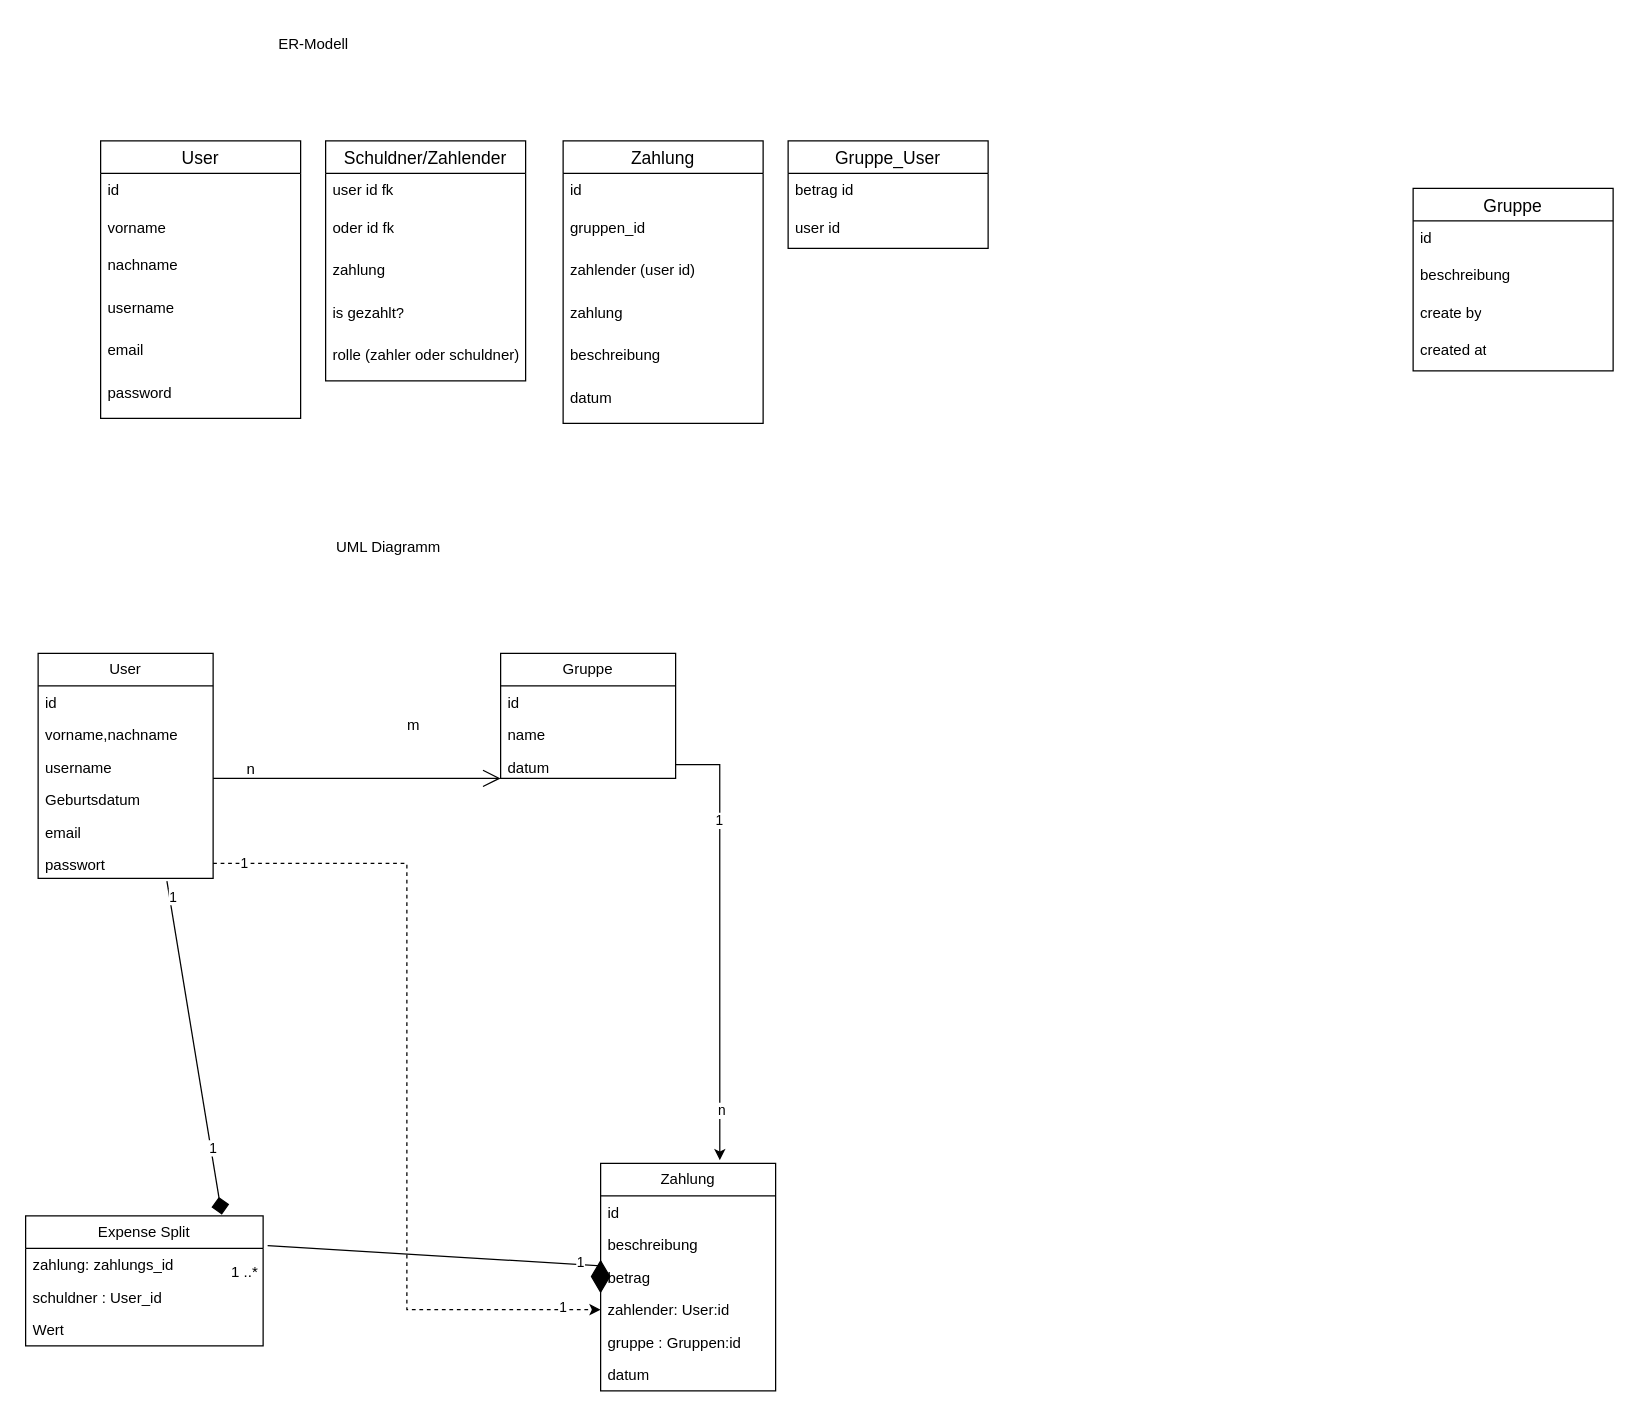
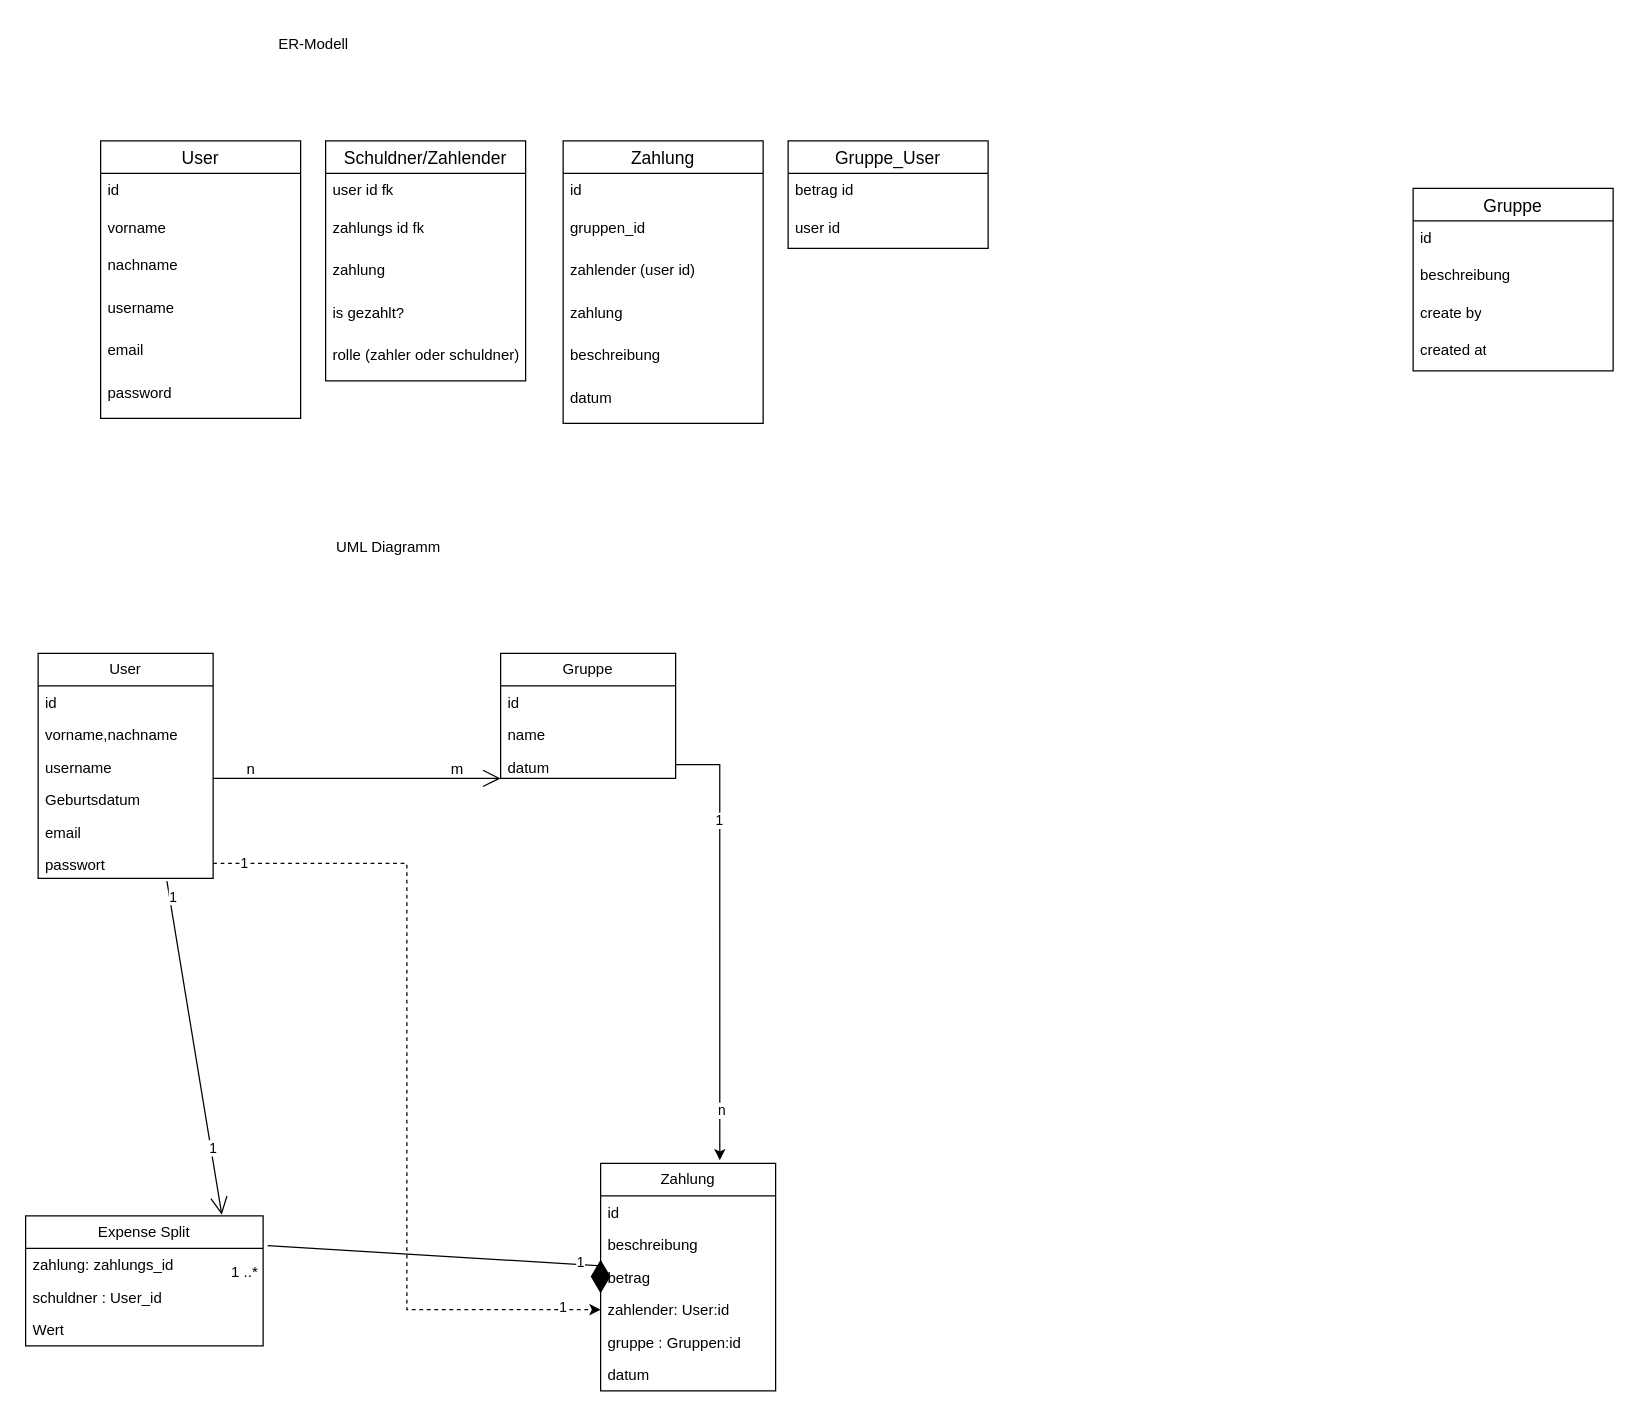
node "oder id fk": label "oder id fk" -> "zahlungs id fk"
node "m": moved (413, 726) -> (457, 769)
edge "passwort" -> "Expense Split": arrowhead diamond -> open
